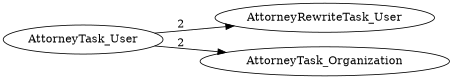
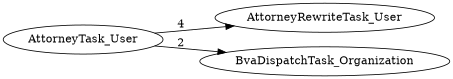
edge "AttorneyTask_User" -> "AttorneyRewriteTask_User": label "2" -> "4"
node "AttorneyTask_Organization": label "AttorneyTask_Organization" -> "BvaDispatchTask_Organization"
